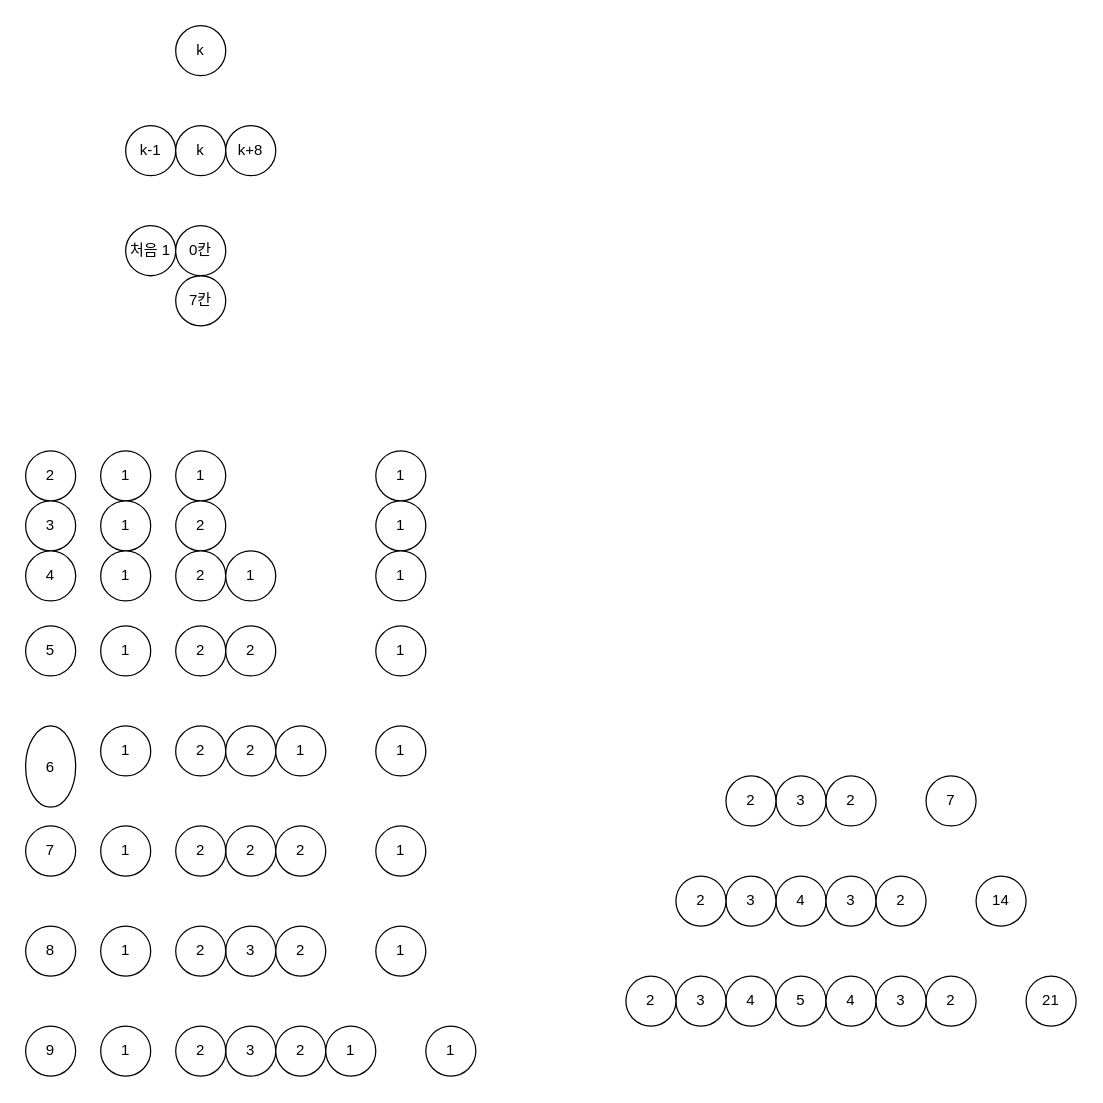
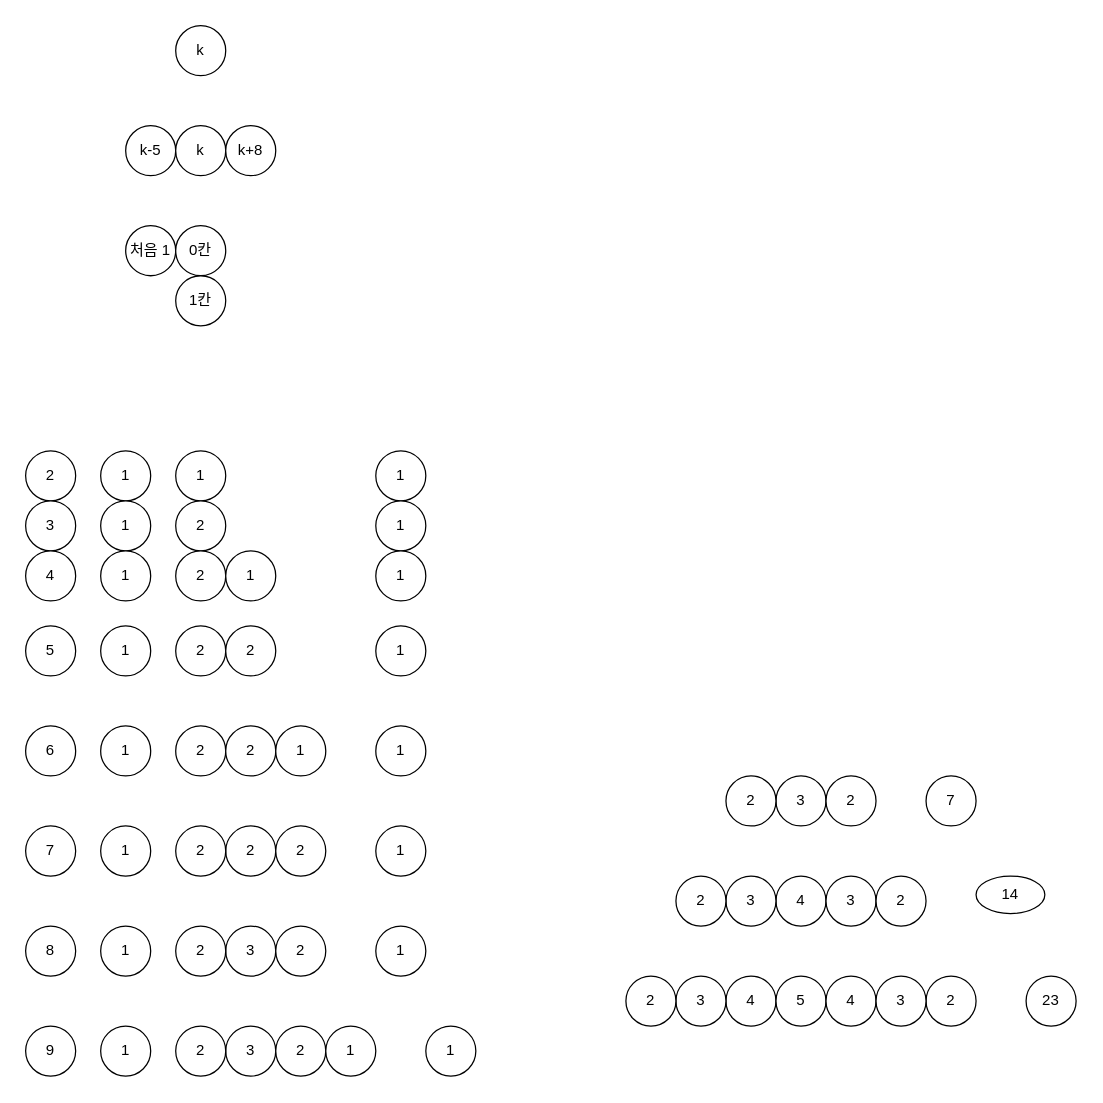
node "k-1": label "k-1" -> "k-5"
node "7칸": label "7칸" -> "1칸"
node "6": size 50x81 -> 50x50
node "14": size 50x50 -> 69x38
node "21": label "21" -> "23"
